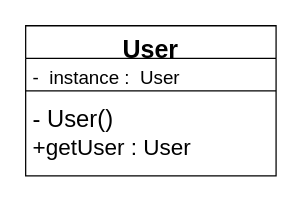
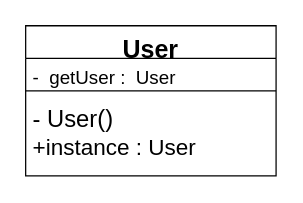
node "- instance : User": label "- instance : User" -> "- getUser : User"
node "+getUser : User": label "+getUser : User" -> "+instance : User"
